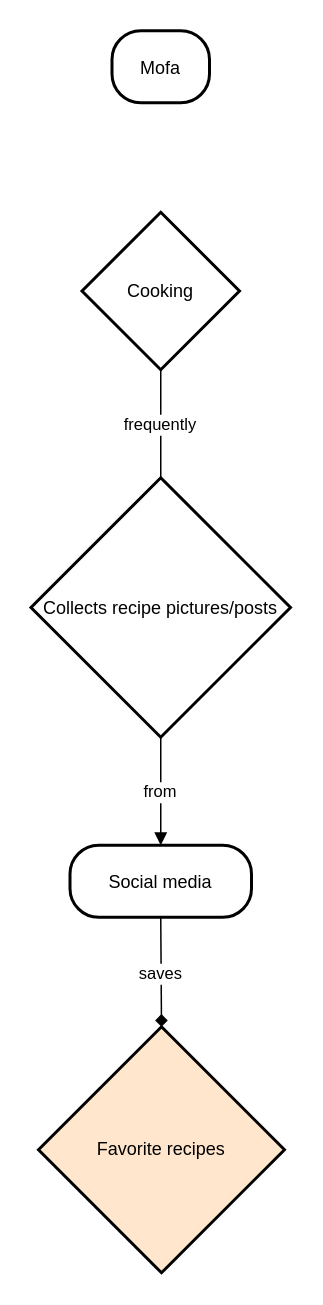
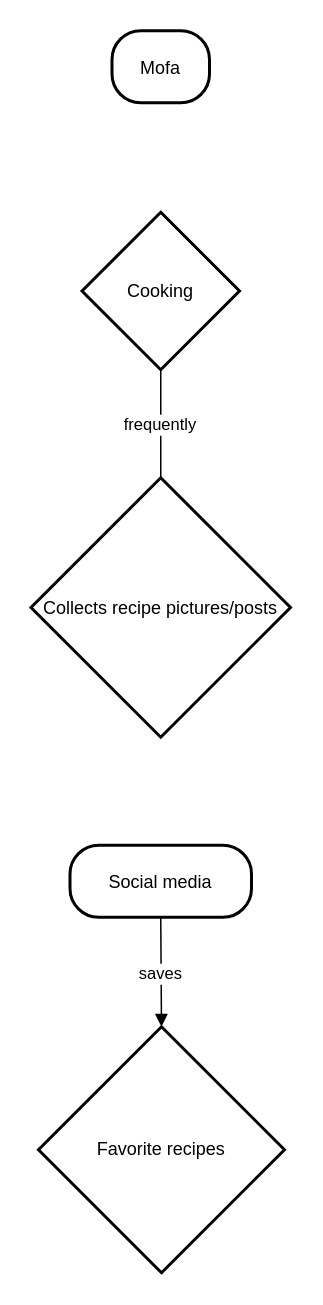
edge "Collects recipe pictures/posts" -> "Social media": removed, label "from"
edge "Social media" -> "Favorite recipes": arrowhead diamond -> block
node "Favorite recipes": fillcolor #ffe6cc -> #ffffff
